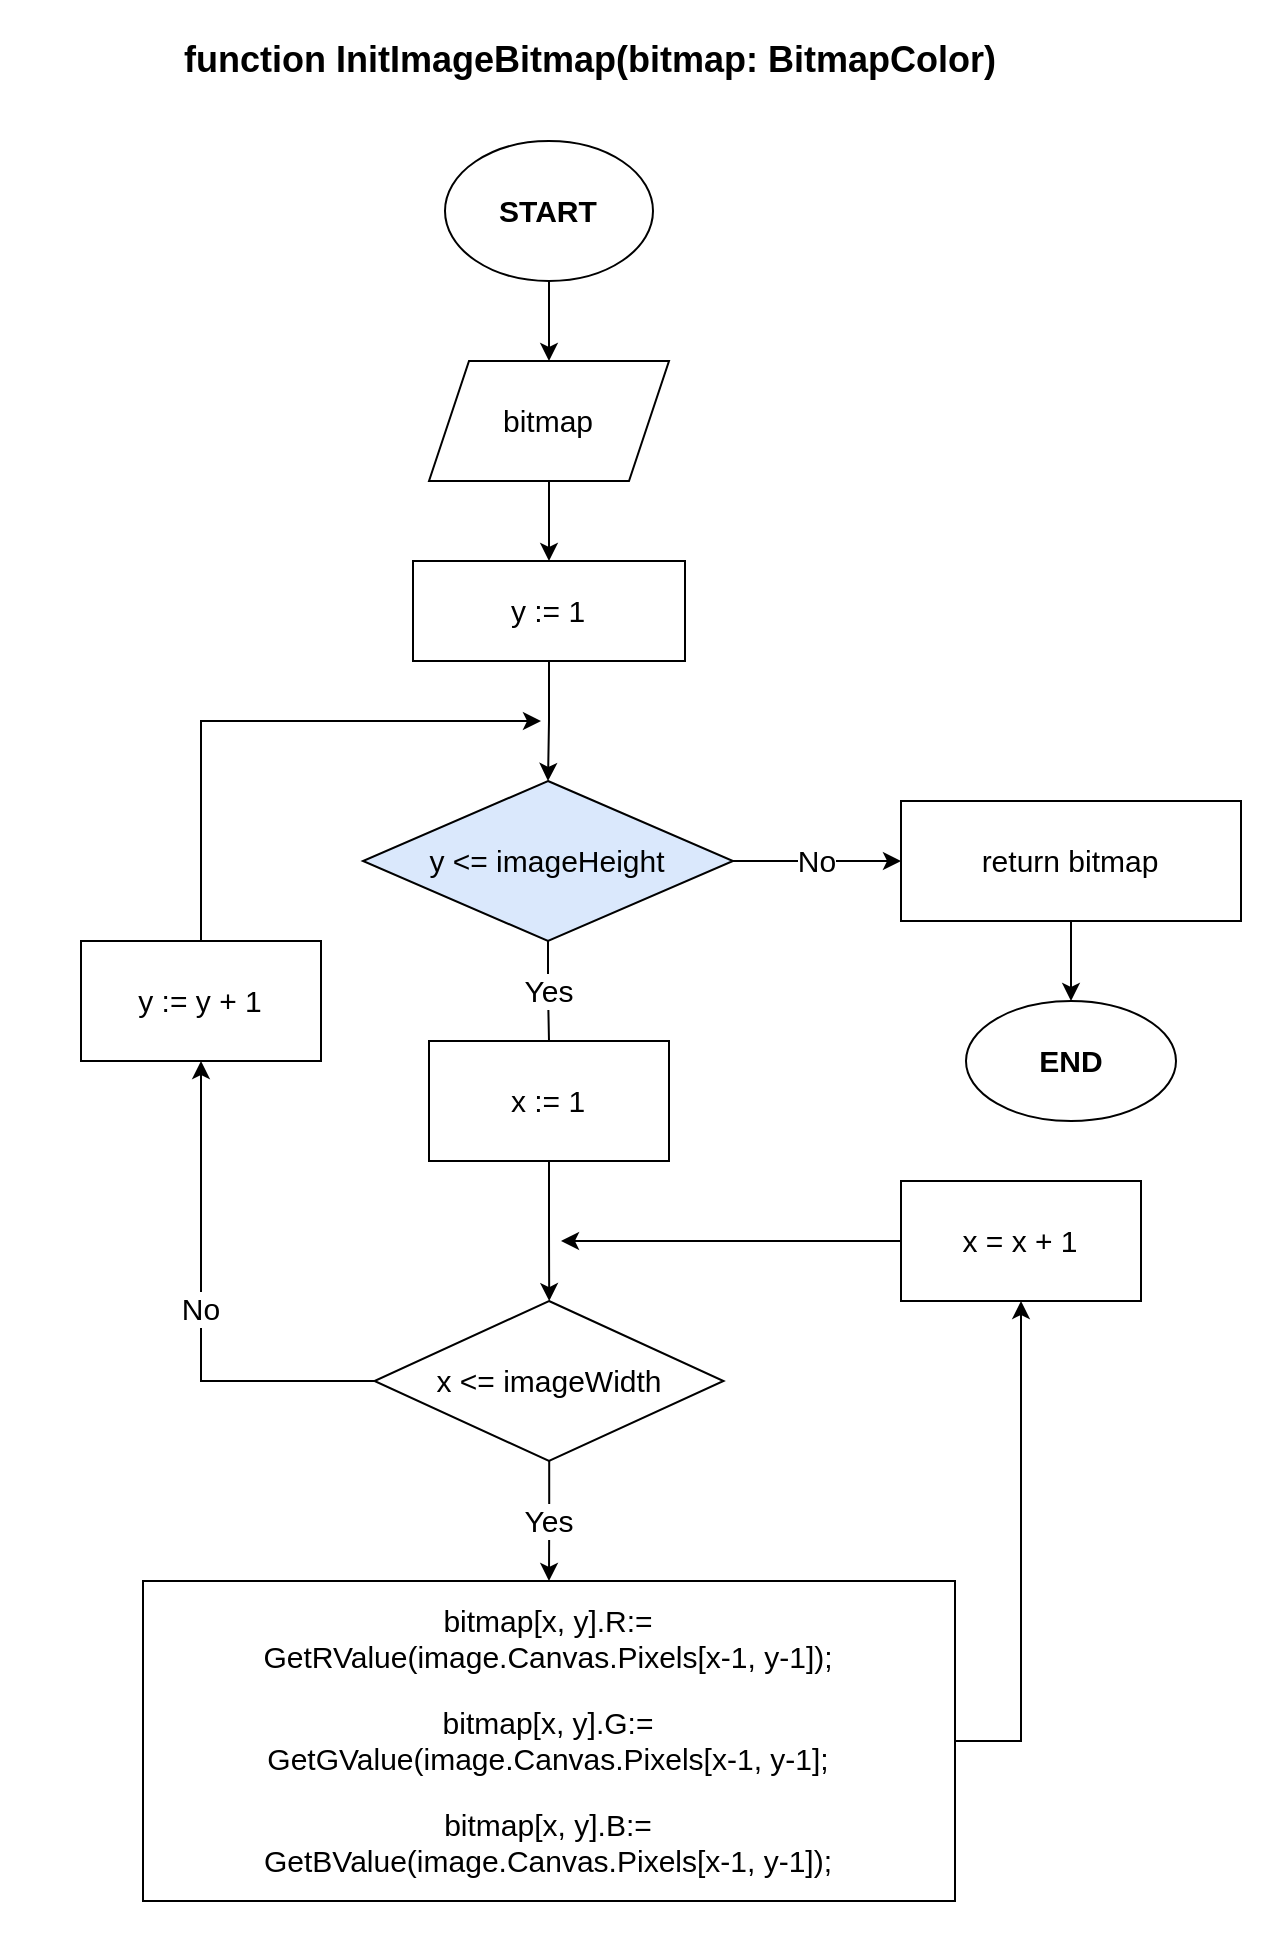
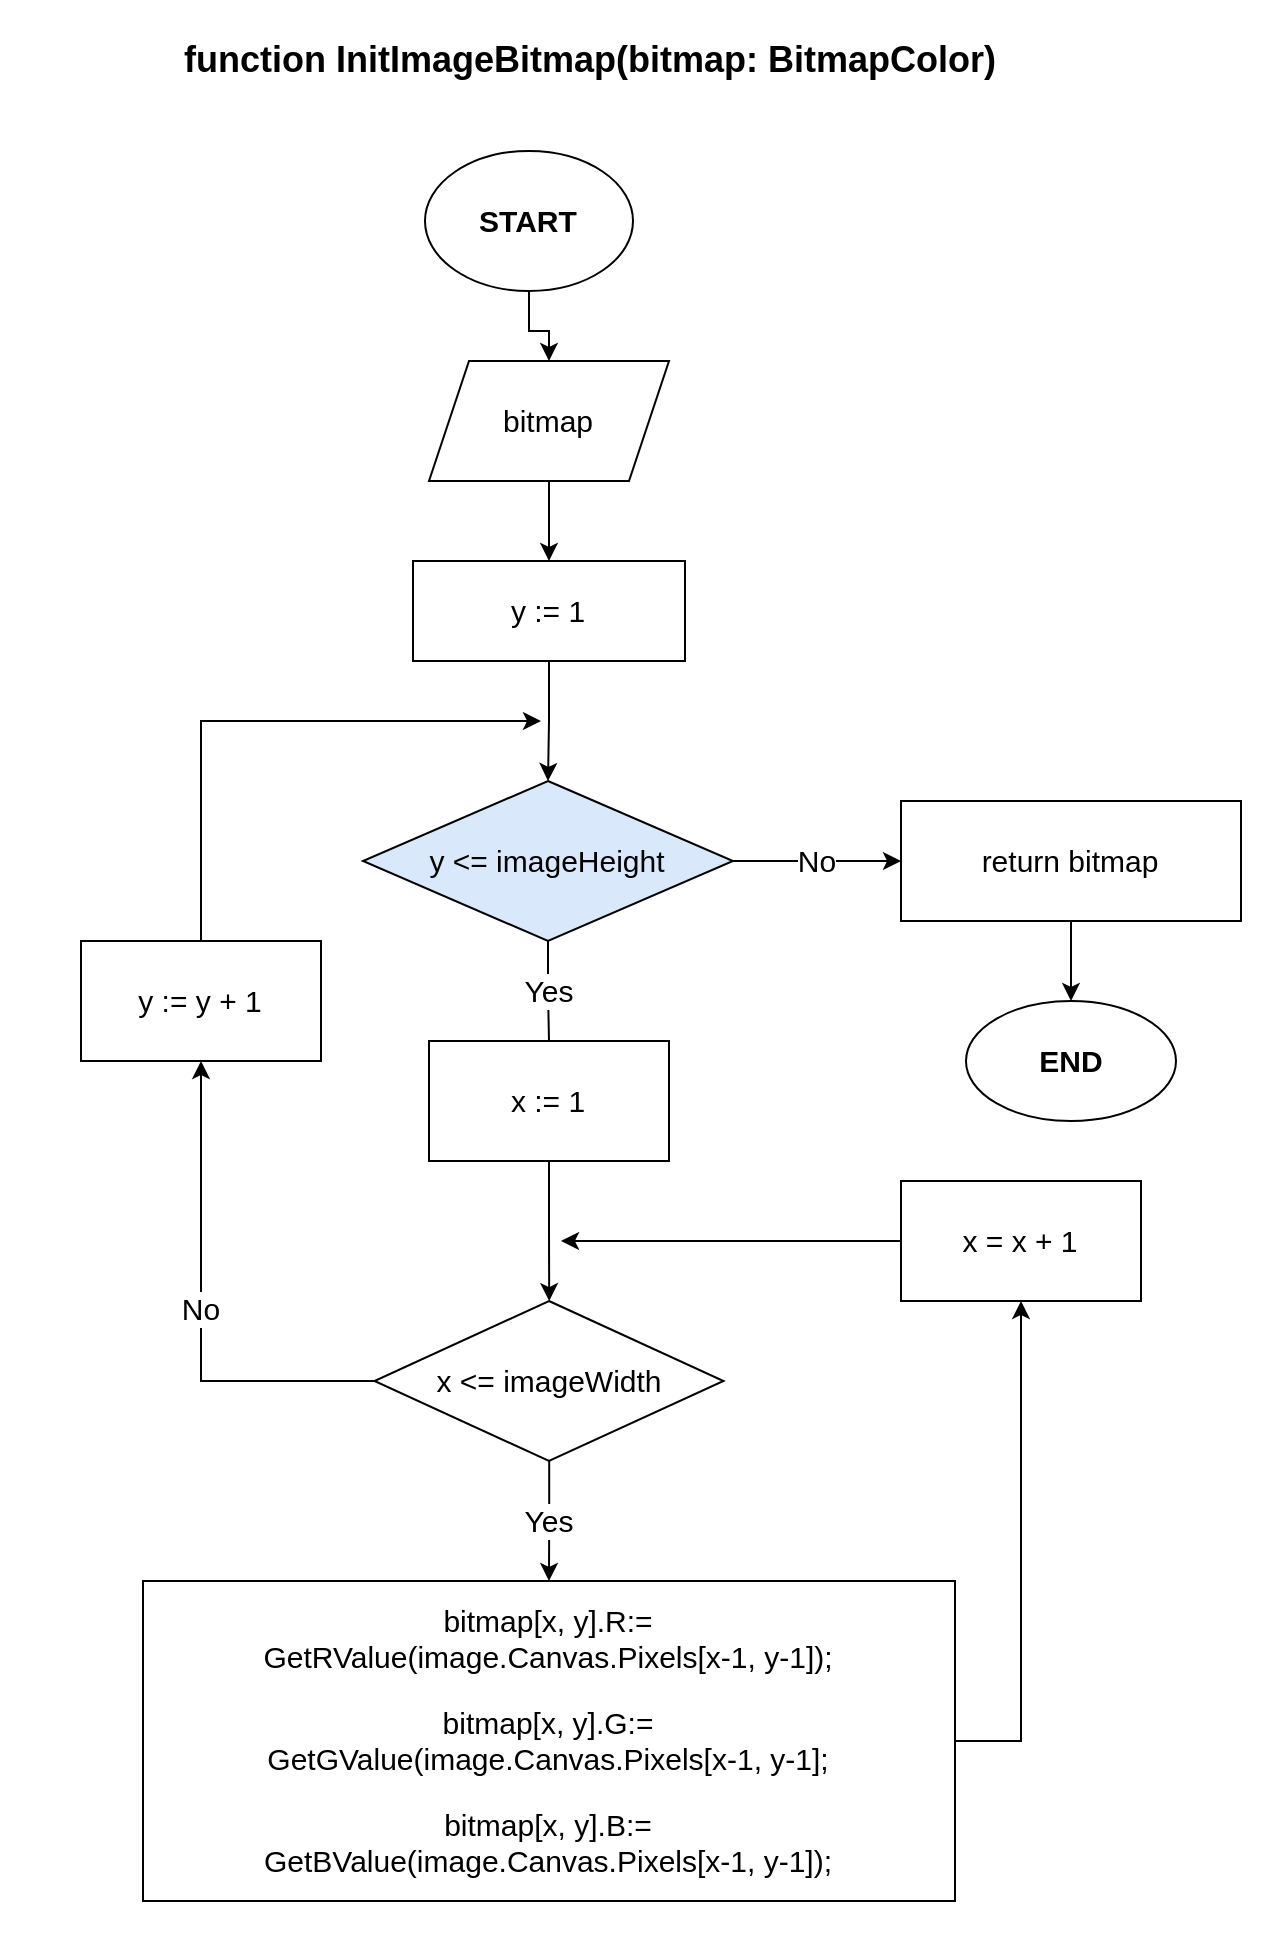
node "START": moved (549, 211) -> (529, 221)
